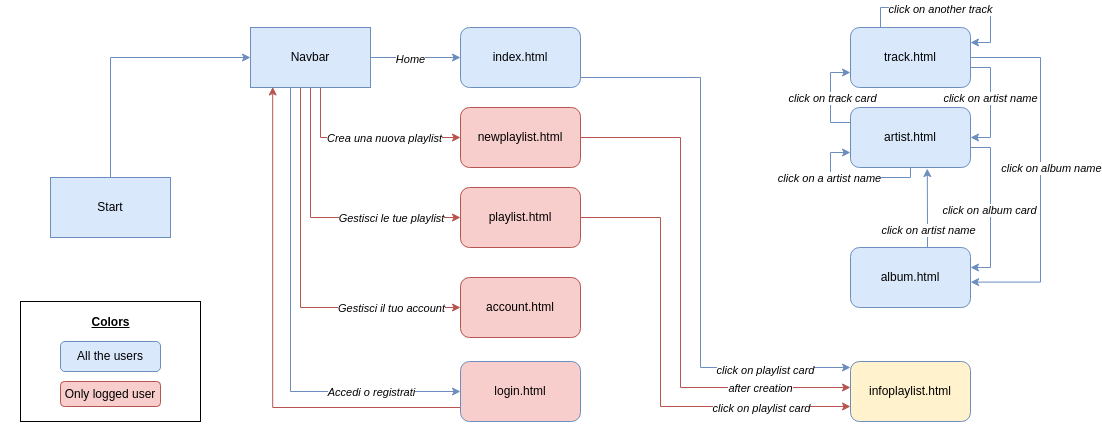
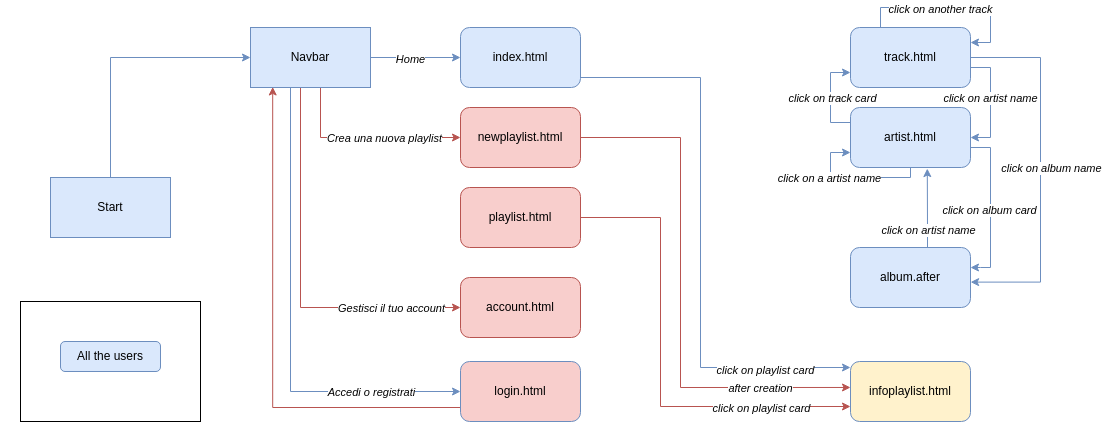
edge "Navbar" -> "playlist.html": removed, label "Gestisci le tue playlist"
node "album.html": label "album.html" -> "album.after"
node "Colors": removed
node "Only logged user": removed
